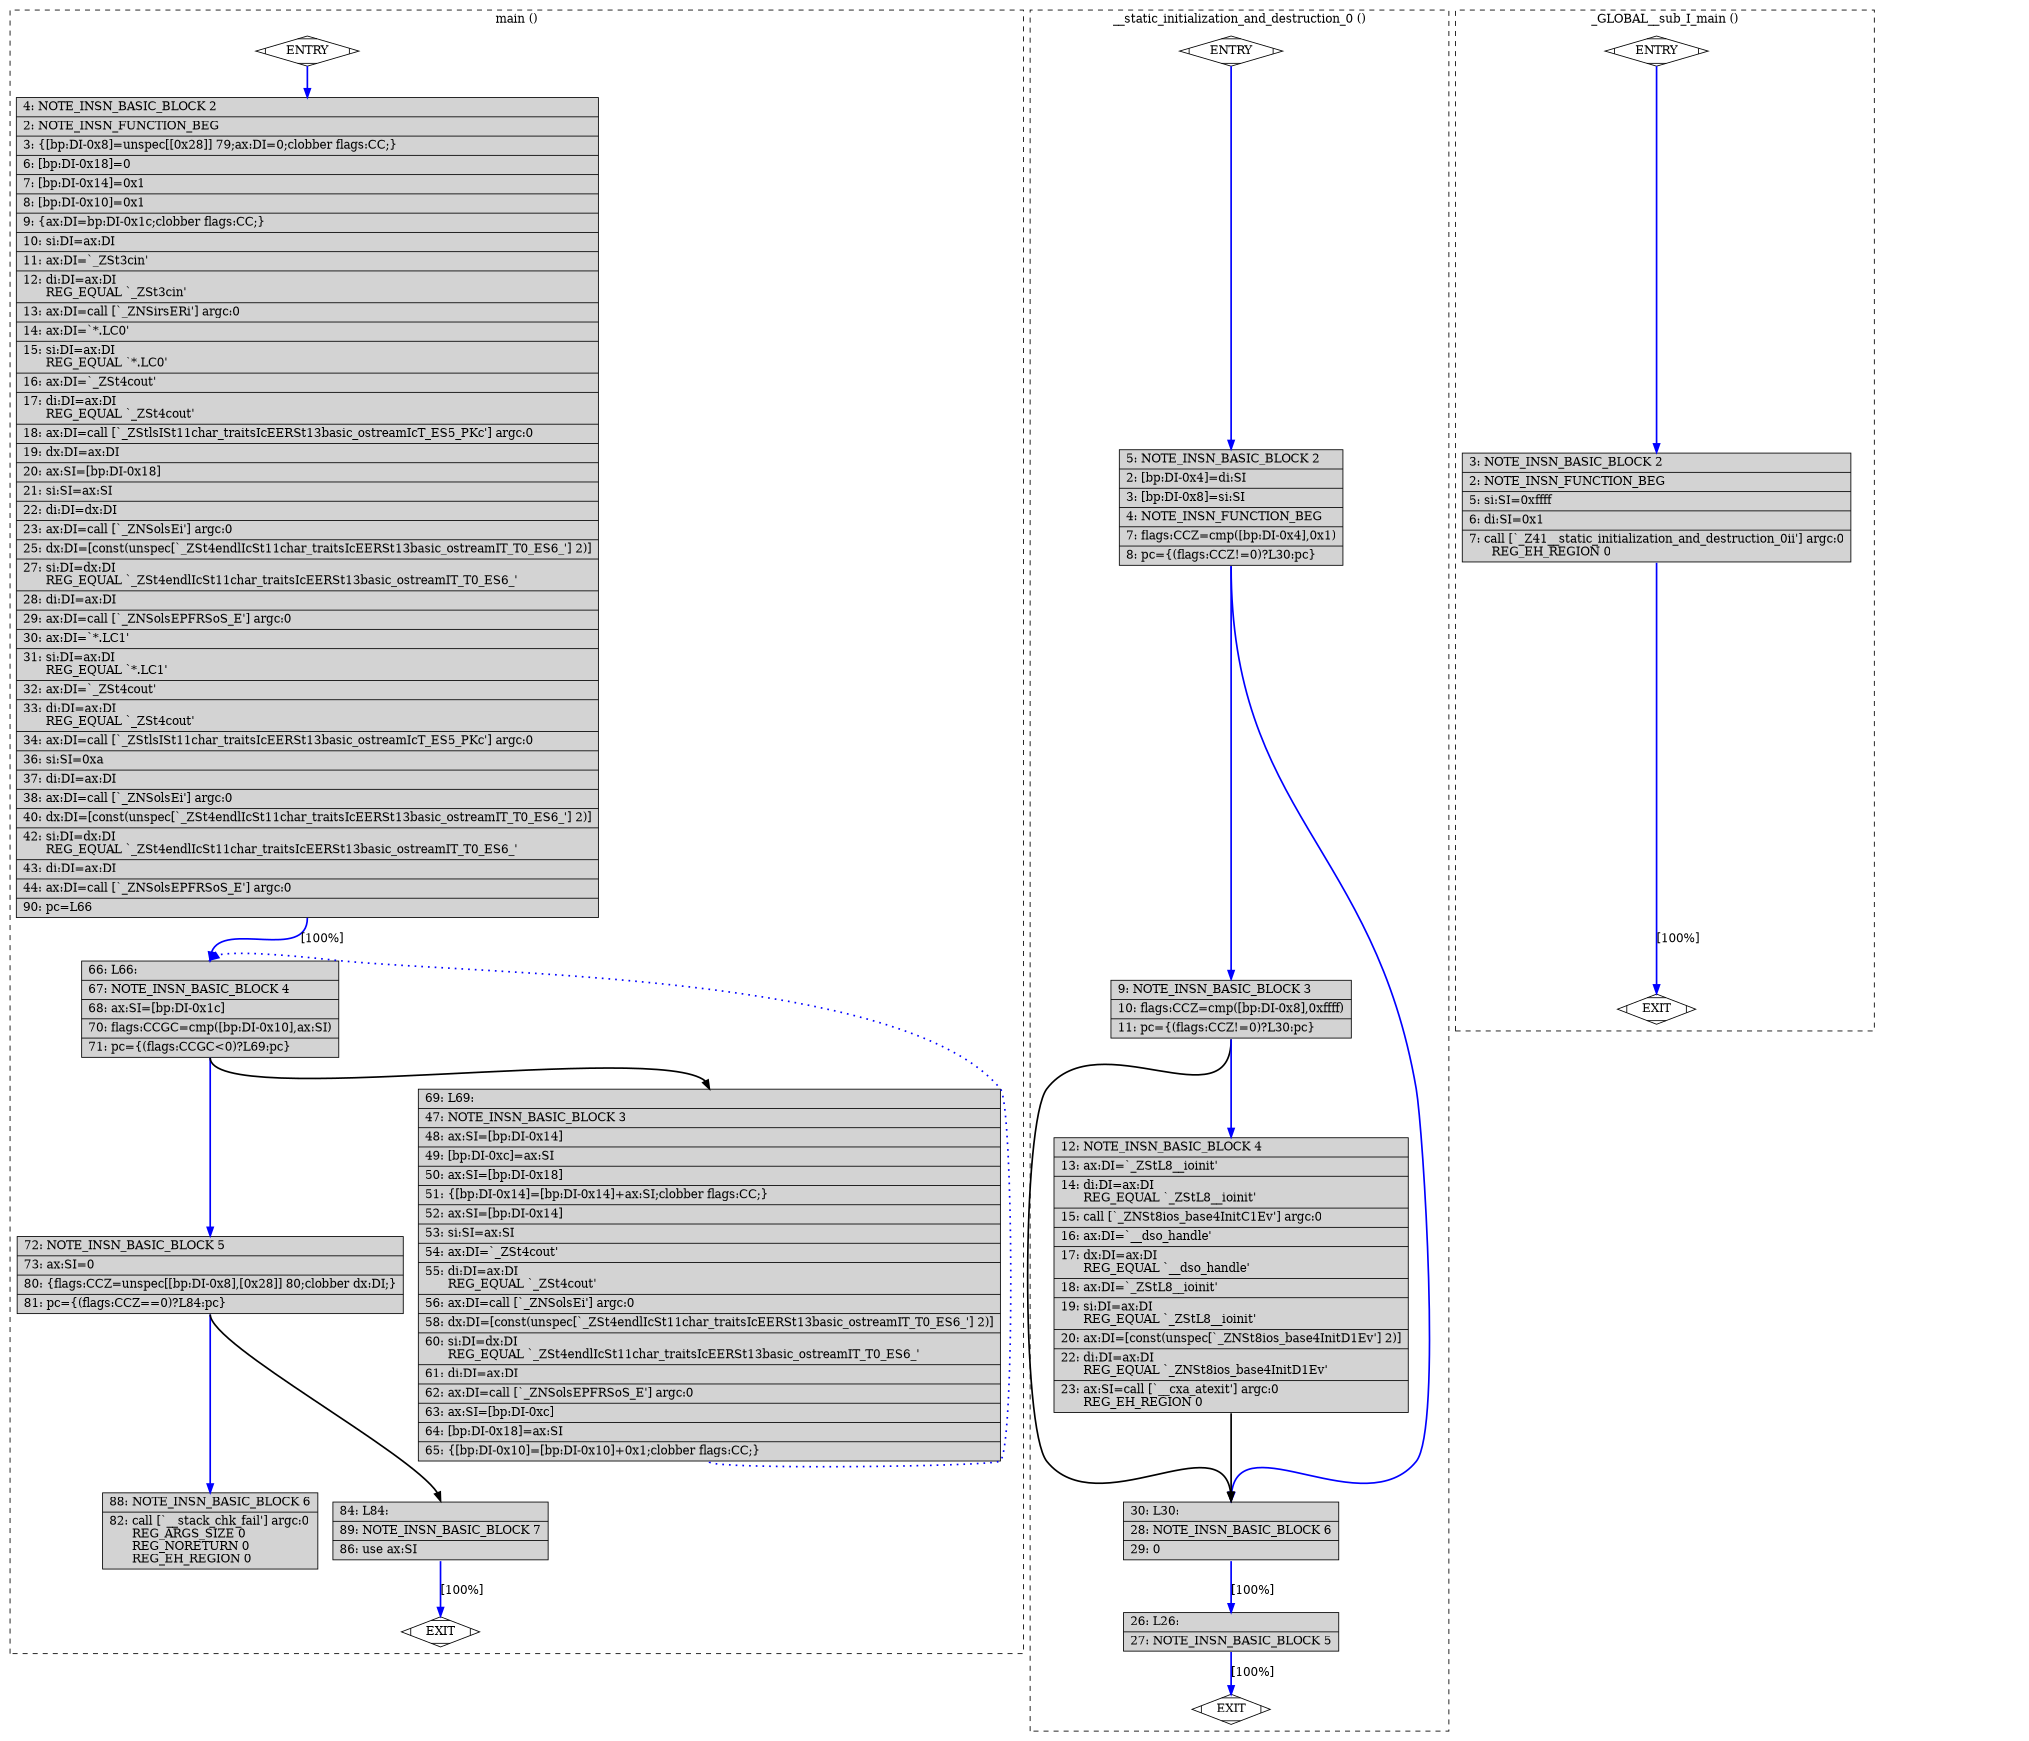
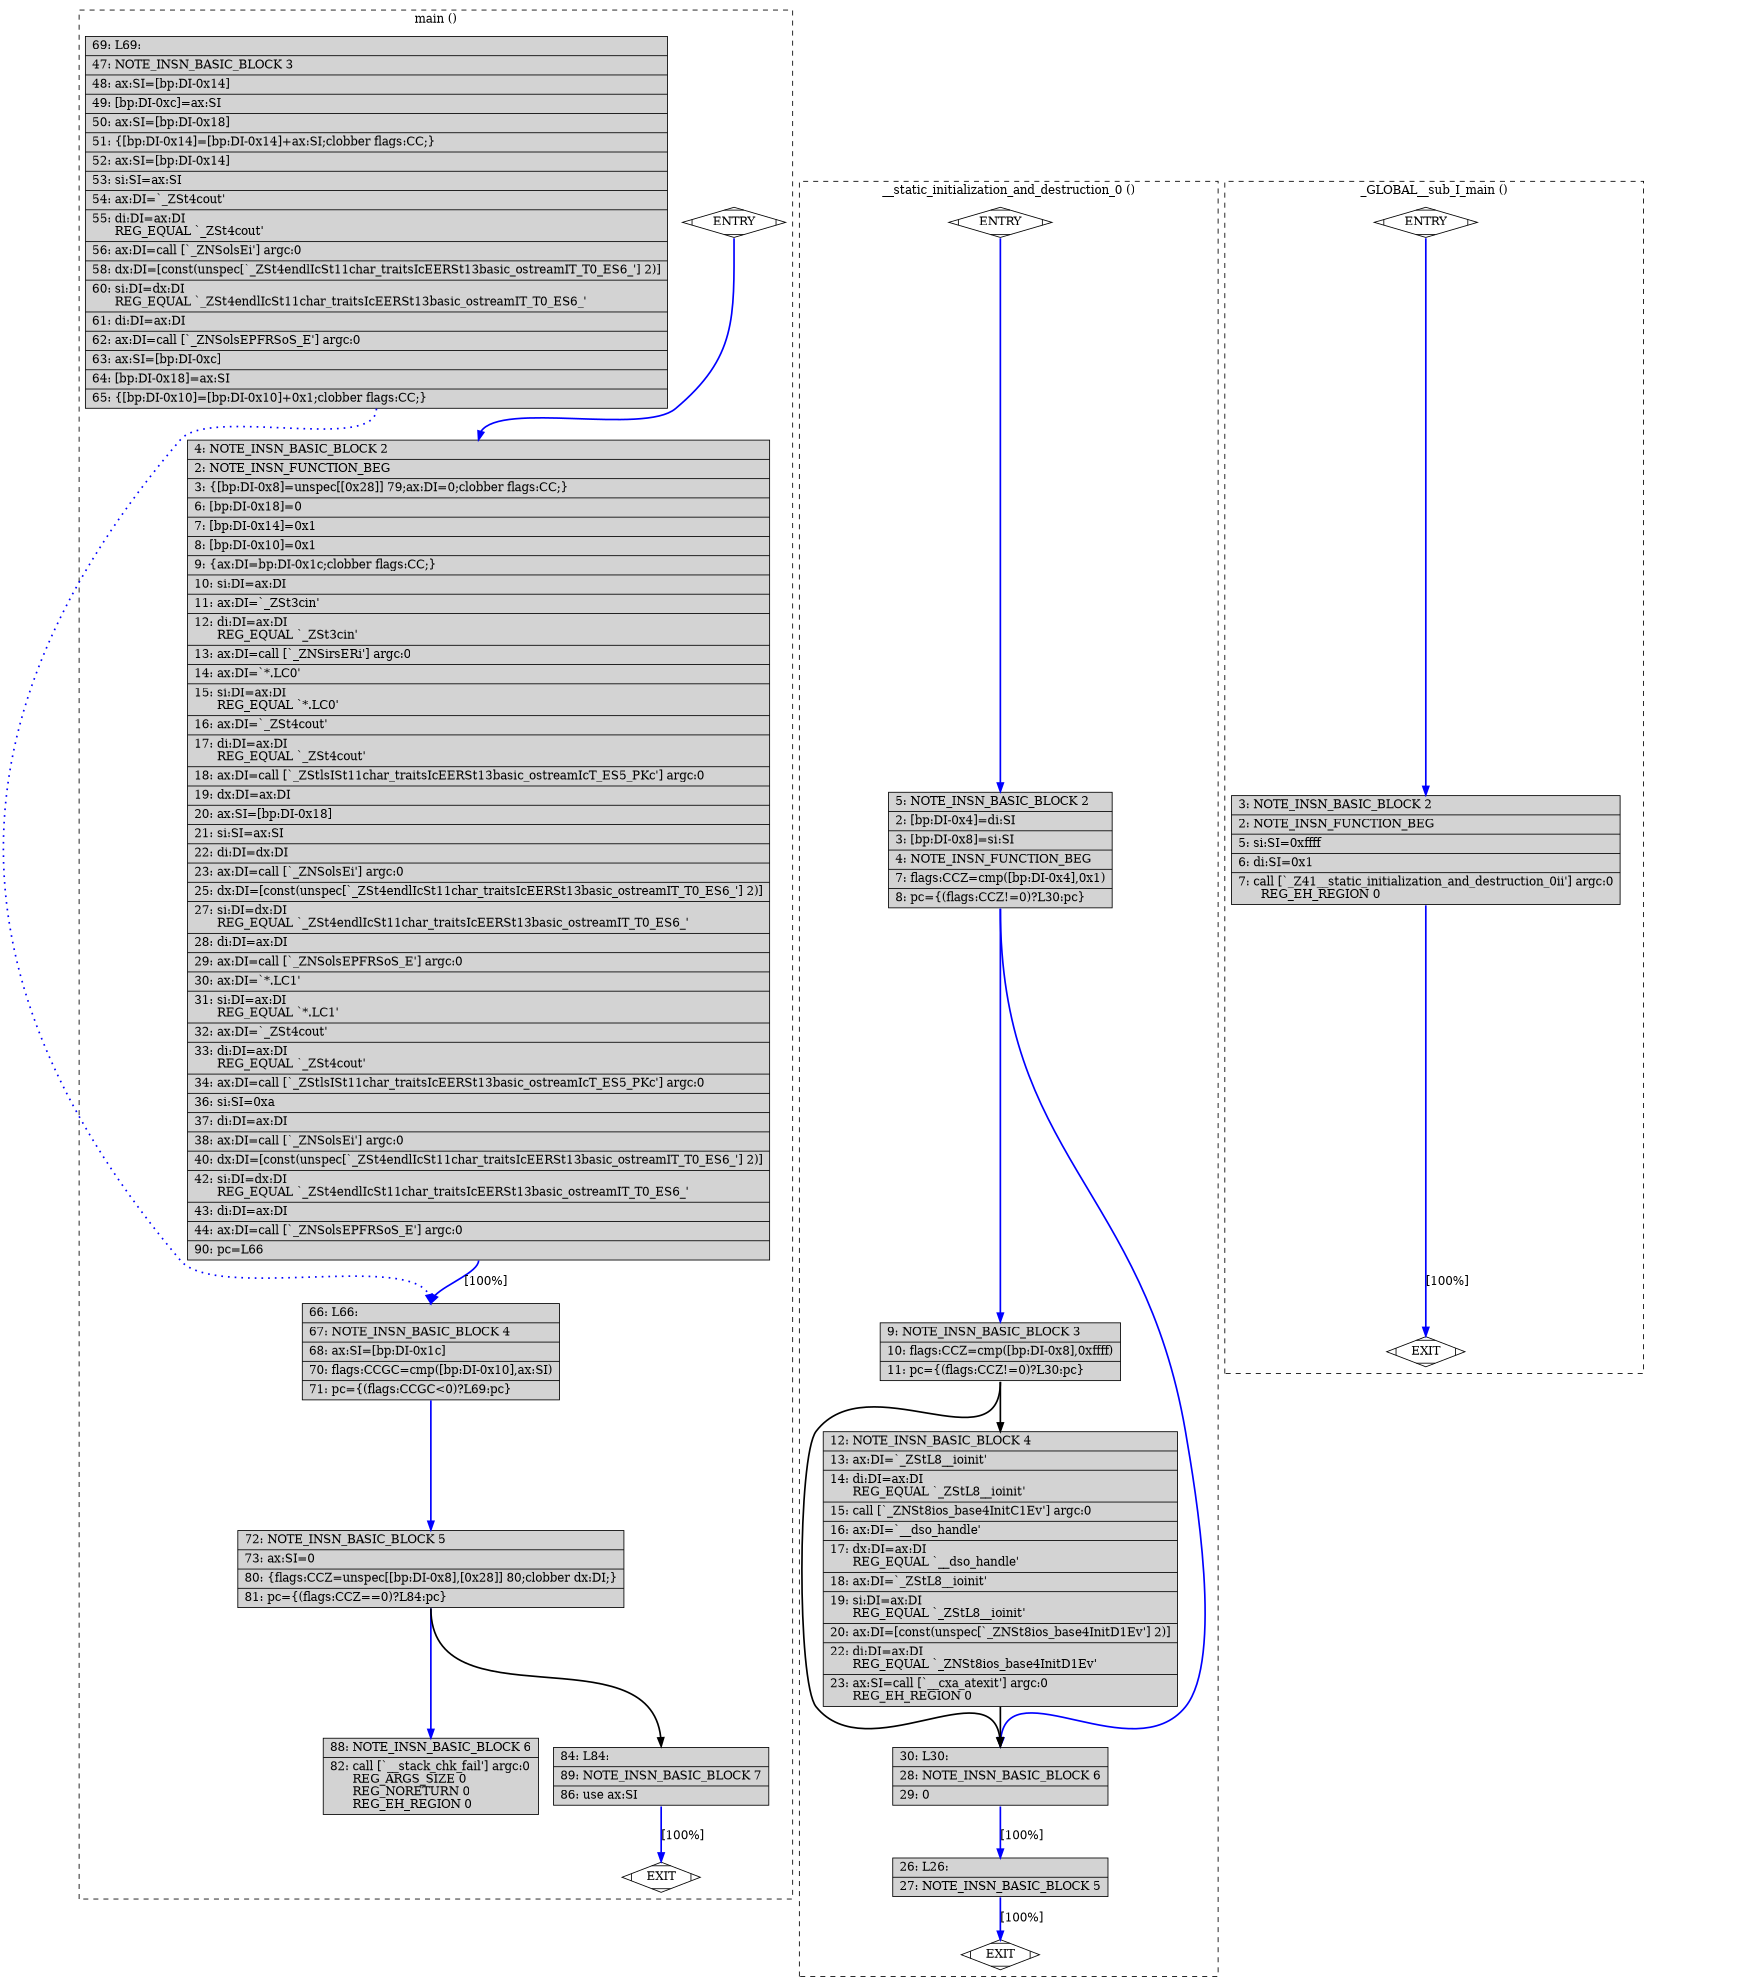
edge "66: L66:" -> "69: L69:": removed
edge "9: NOTE_INSN_BASIC_BLOCK 3" -> "12: NOTE_INSN_BASIC_BLOCK 4": color blue -> black
